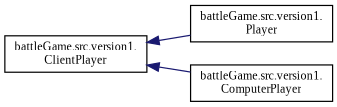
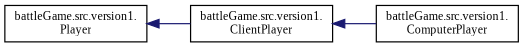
edge "battleGame.src.version1. Player" -> "battleGame.src.version1. ClientPlayer": reversed
